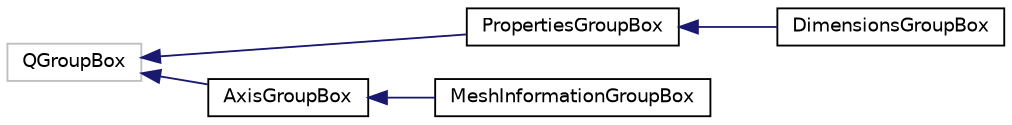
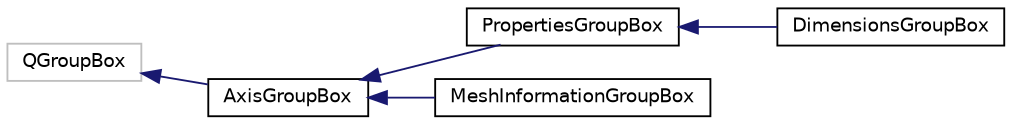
edge "PropertiesGroupBox" -> "QGroupBox": now "PropertiesGroupBox" -> "AxisGroupBox"
